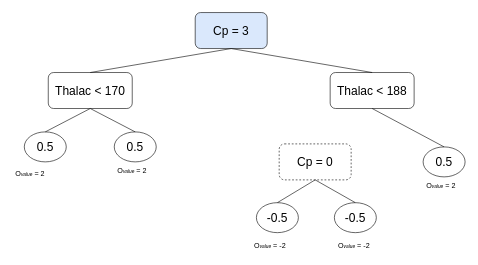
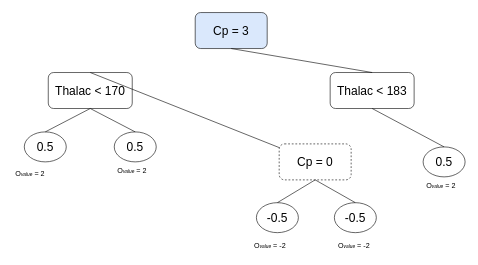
edge "Cp = 3" -- "Thalac < 170": now "Cp = 0" -- "Thalac < 170"
node "Thalac < 188": label "Thalac < 188" -> "Thalac < 183"
